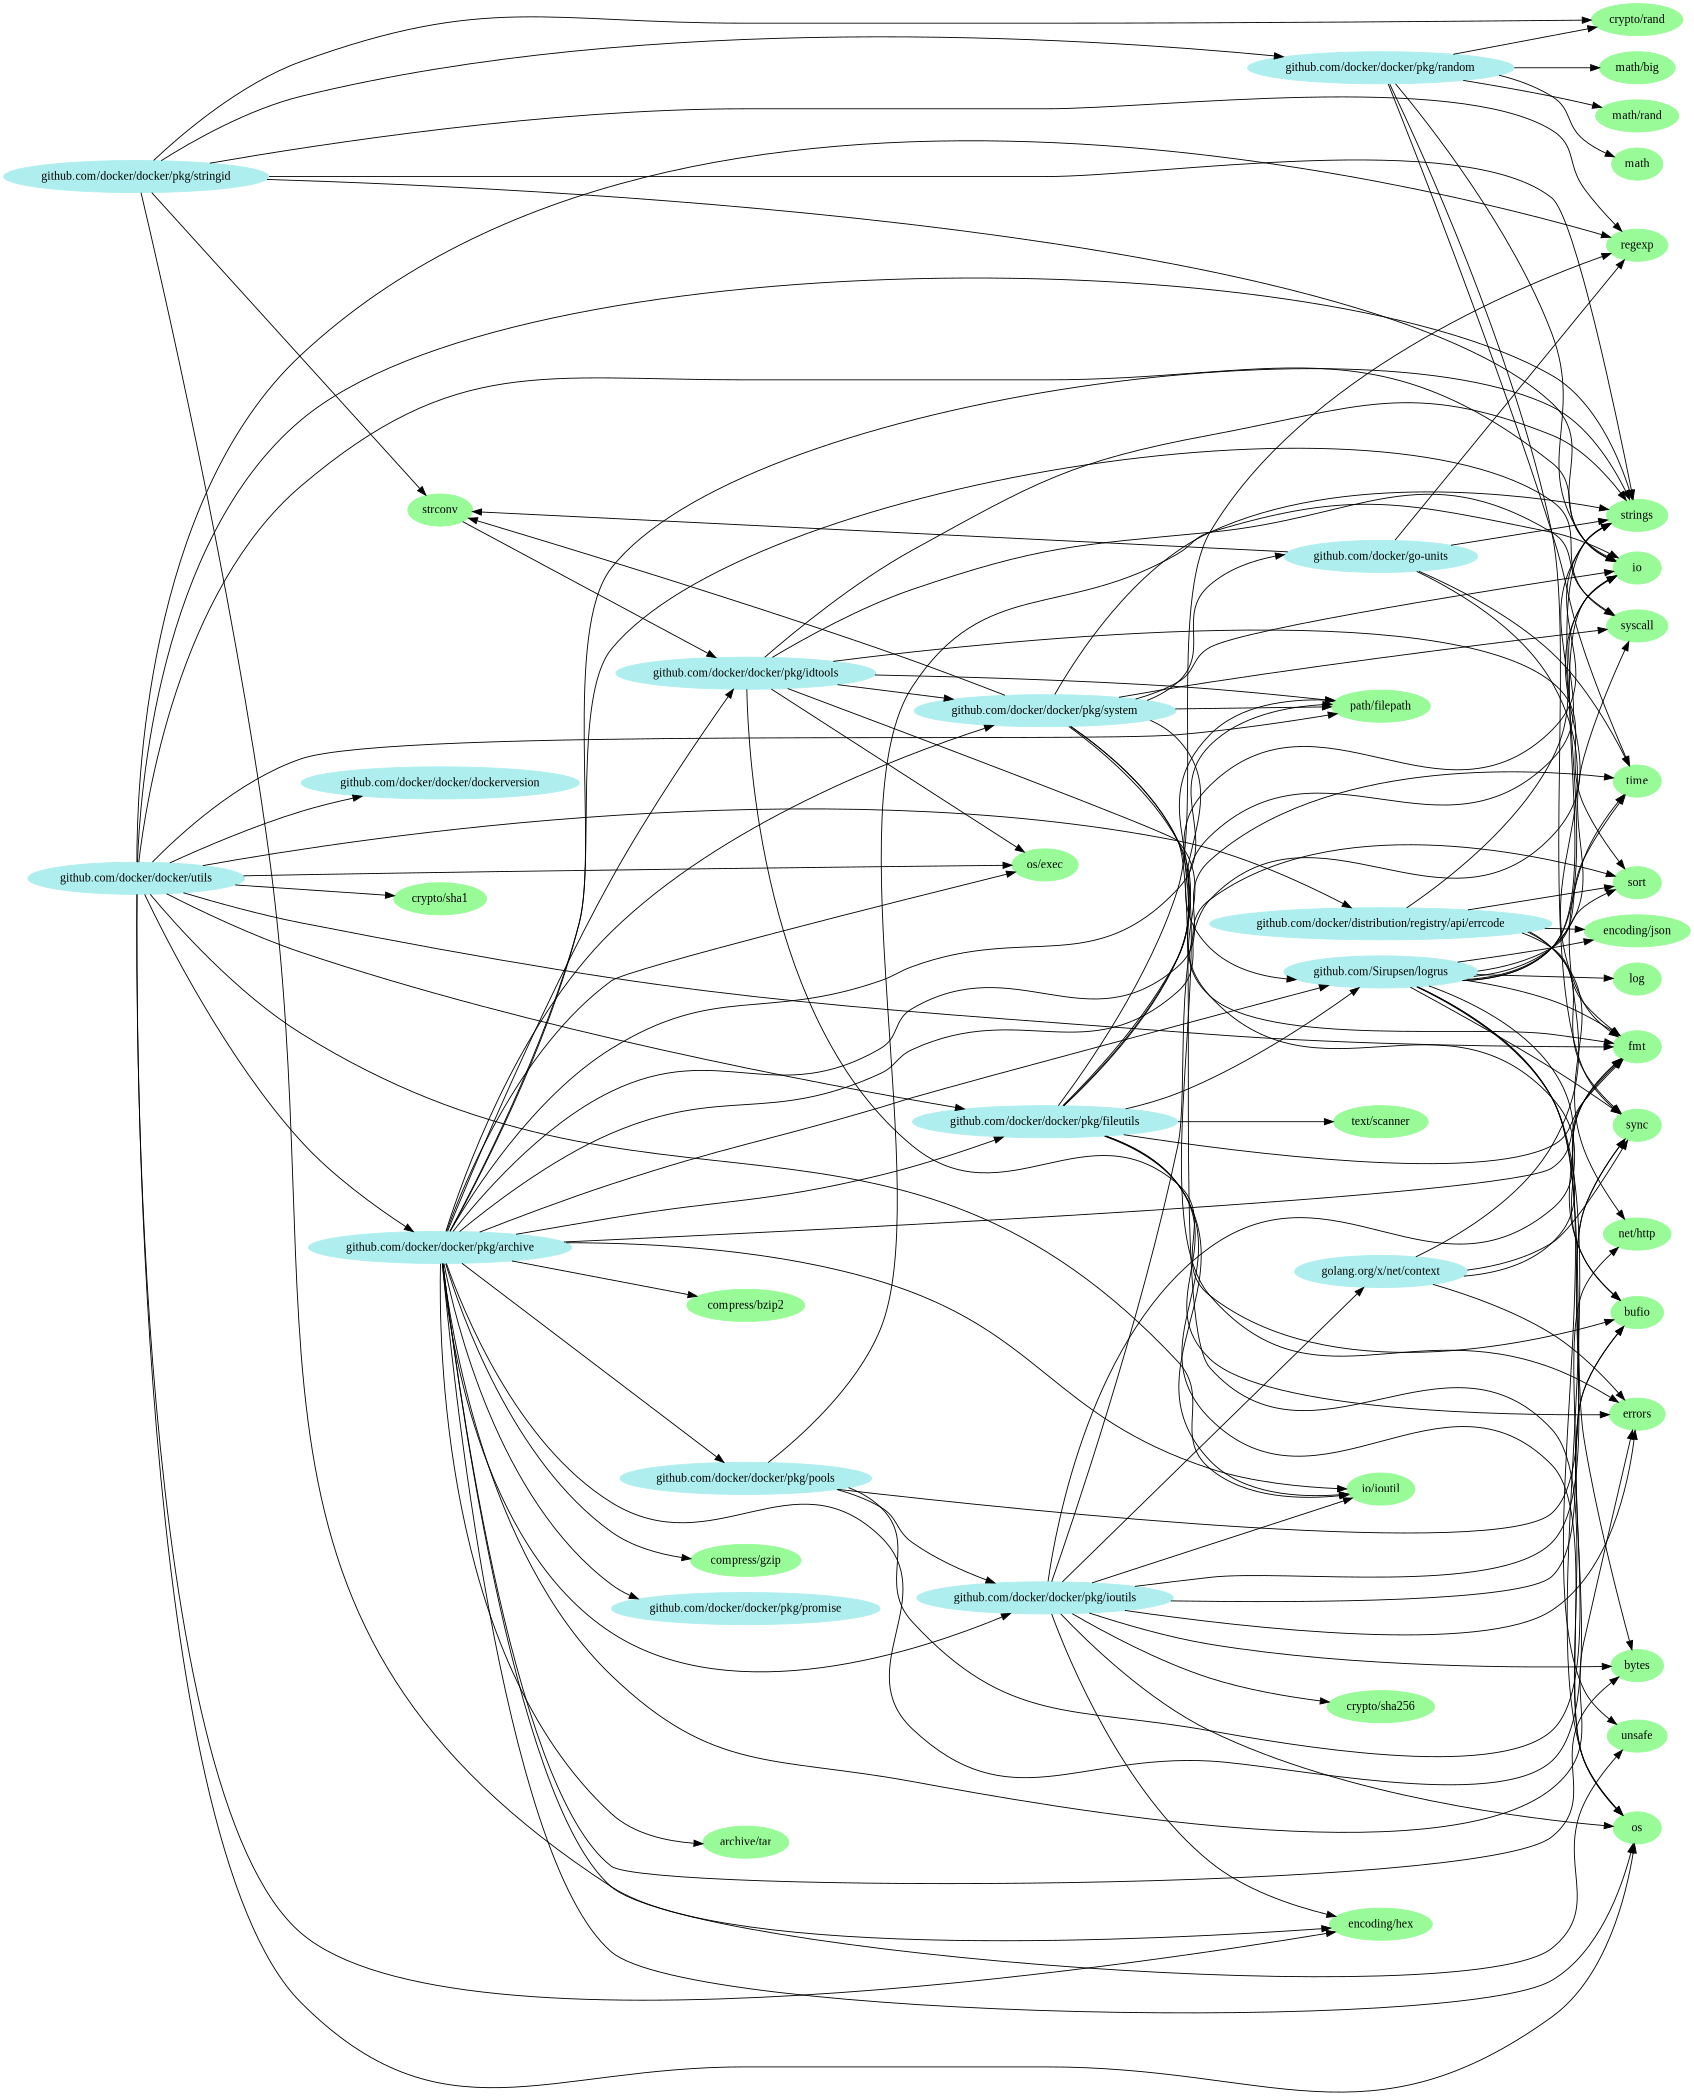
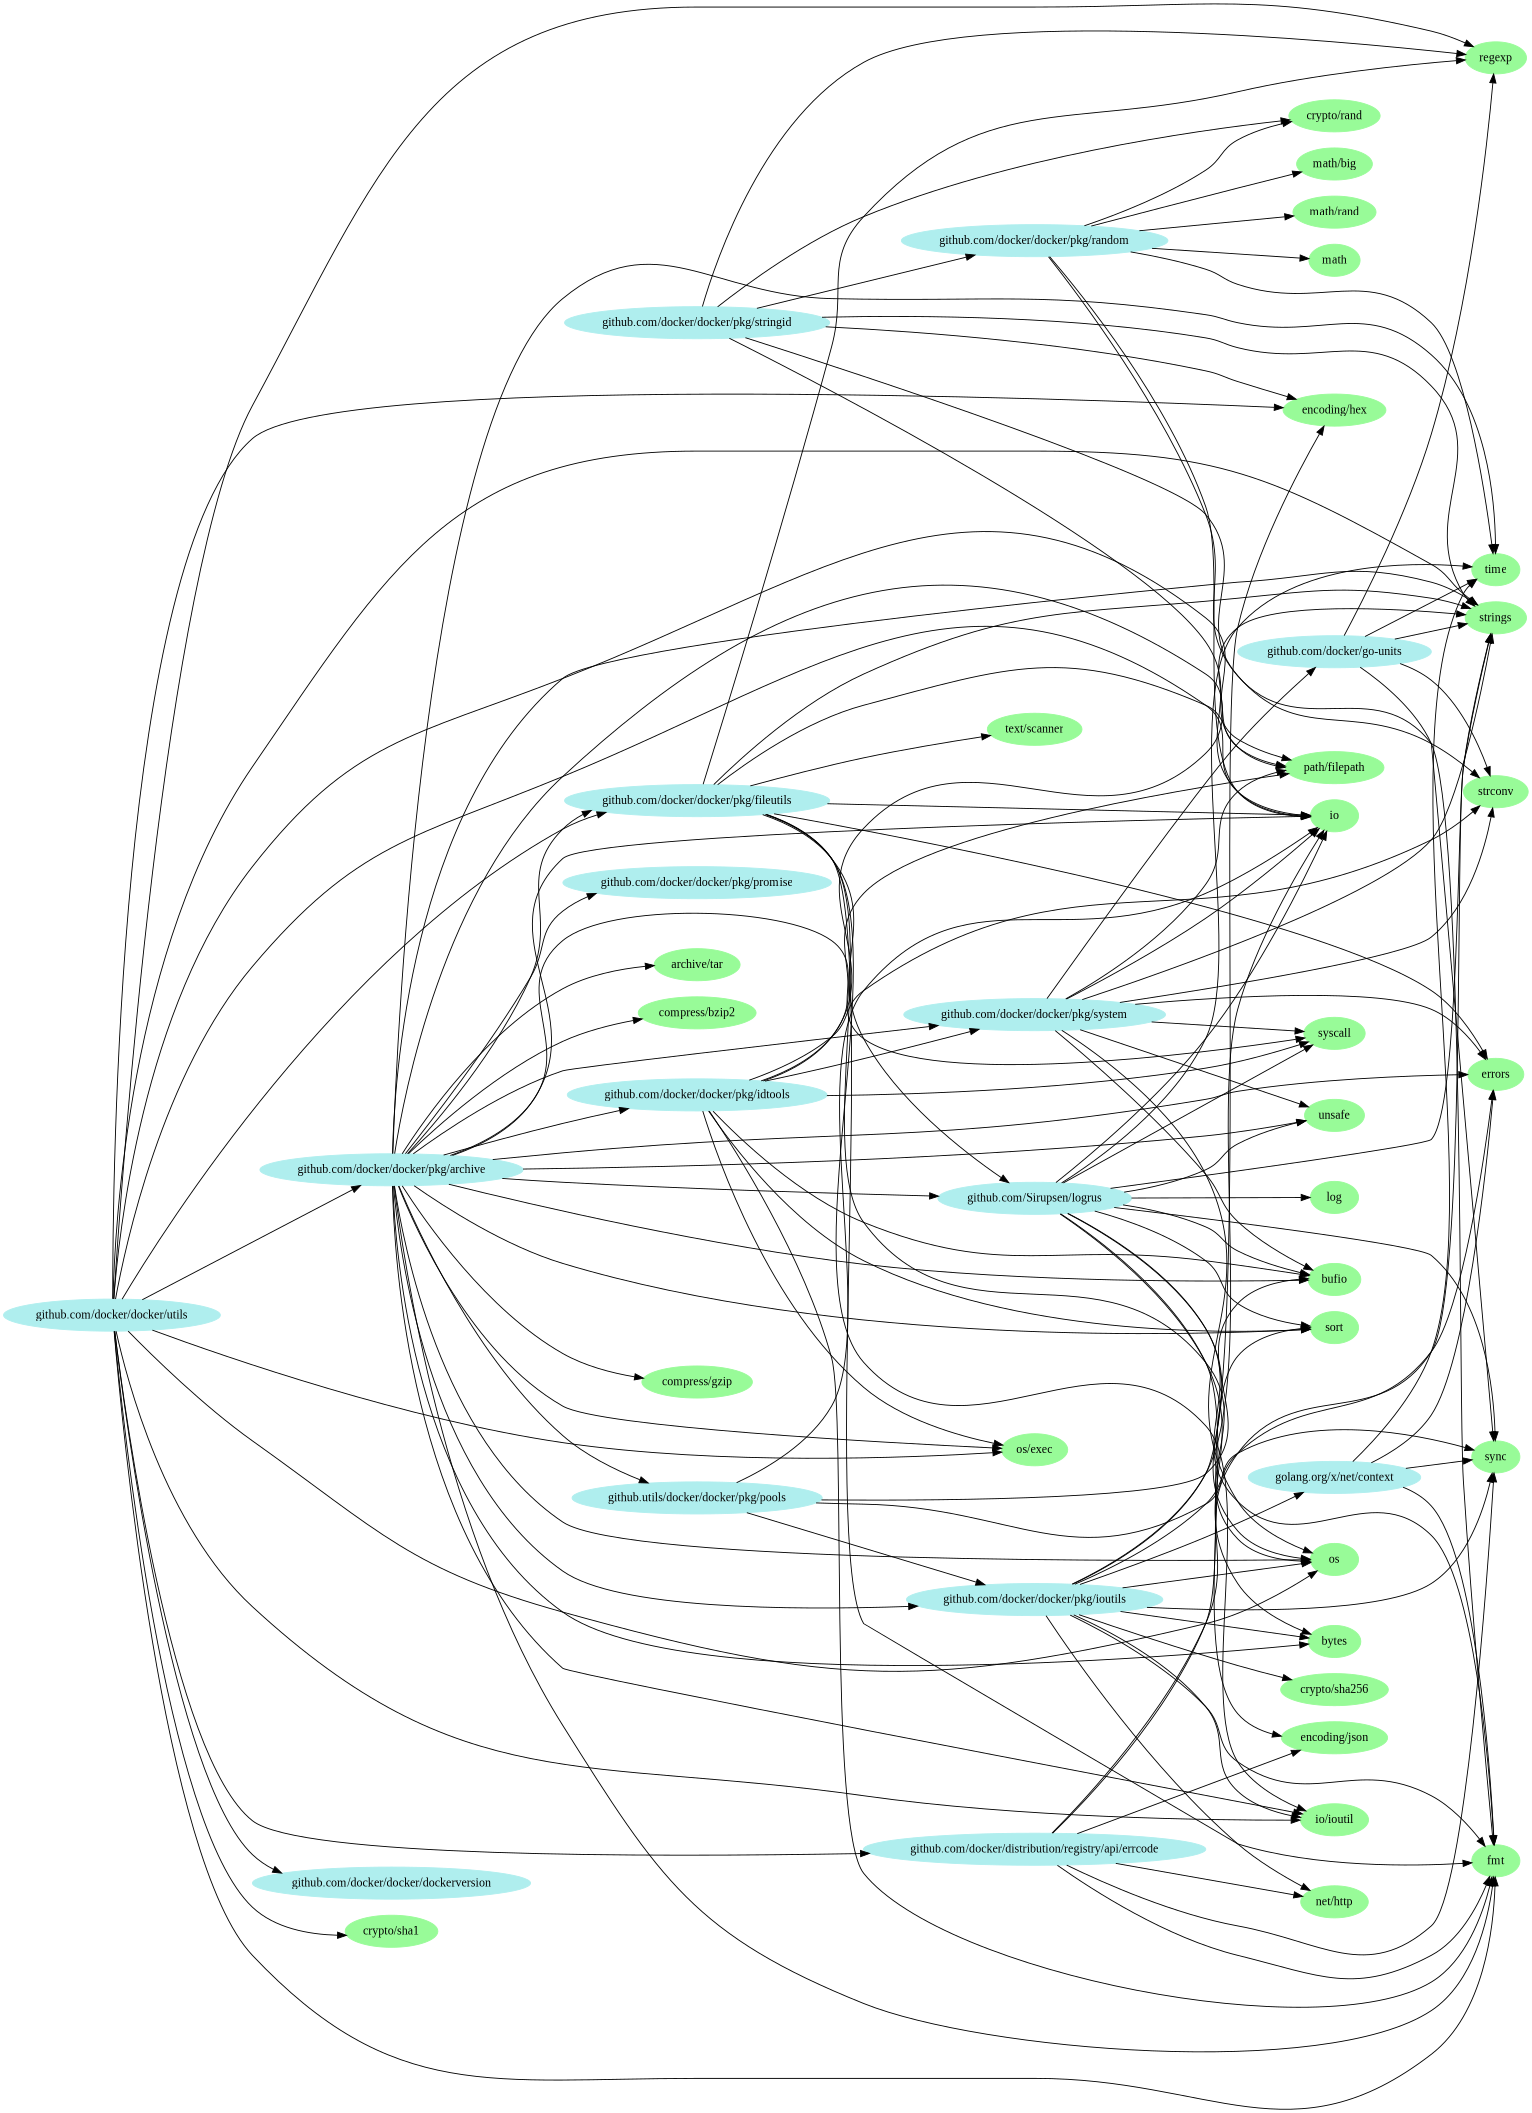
edge "strconv" -> "github.com/docker/docker/pkg/idtools": reversed
edge "github.com/docker/docker/pkg/system" -> "github.com/Sirupsen/logrus": now "github.com/docker/docker/pkg/system" -> "unsafe"
edge "github.com/docker/docker/pkg/archive" -> "io": added
node "github.com/docker/docker/pkg/pools": label "github.com/docker/docker/pkg/pools" -> "github.utils/docker/docker/pkg/pools"
